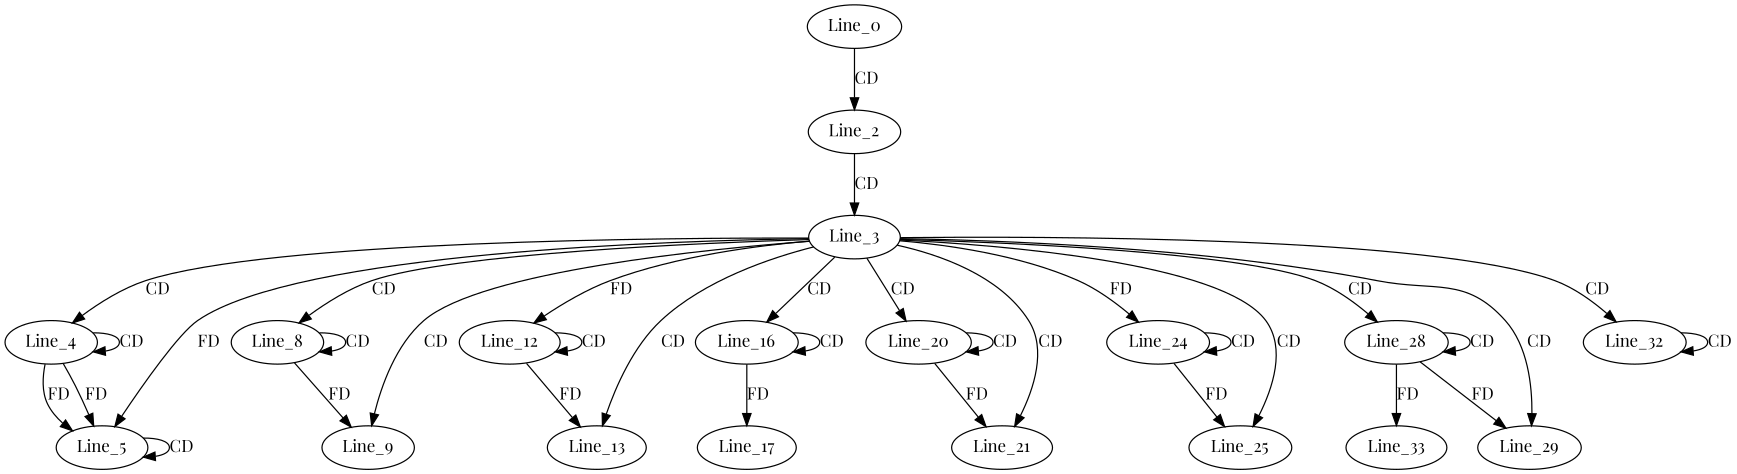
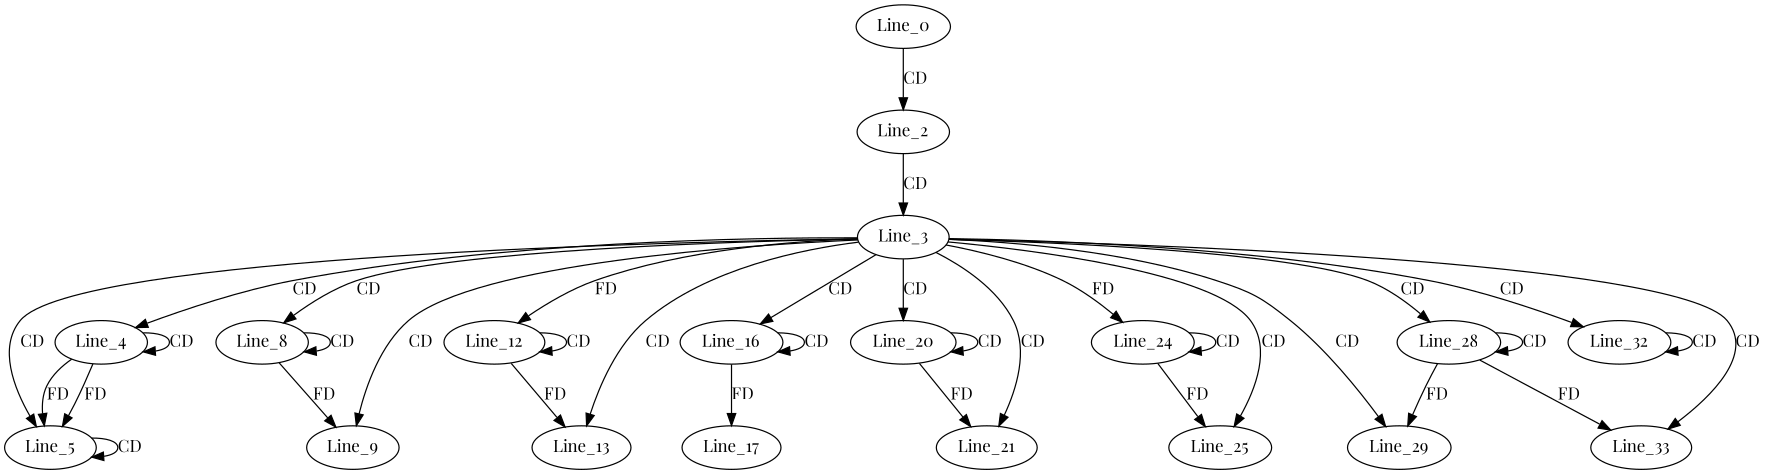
edge "Line_3" -> "Line_33": added, label "CD"
edge "Line_3" -> "Line_5": label "FD" -> "CD"
